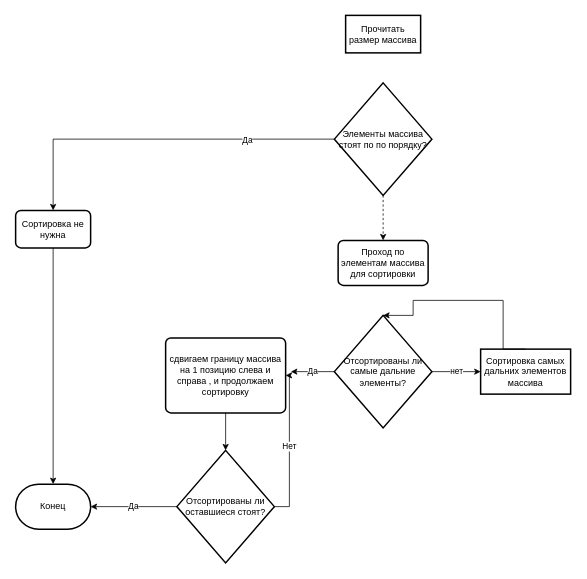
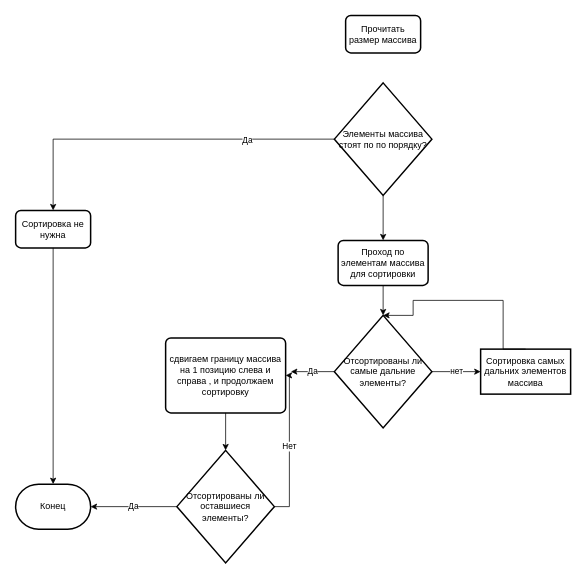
node "Прочитать размер массива": shape rectangle -> rounded rectangle
edge "Элементы массива стоят по по порядку?" -> "Проход по элементам массива для сортировки": style dashed -> solid
edge "Проход по элементам массива для сортировки" -> "Отсортированы ли самые дальние элементы?": added
node "Отсортированы ли оставшиеся стоят?": label "Отсортированы ли оставшиеся стоят?" -> "Отсортированы ли оставшиеся элементы?"
